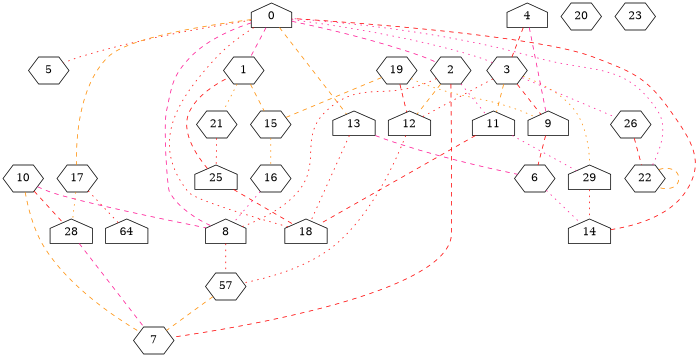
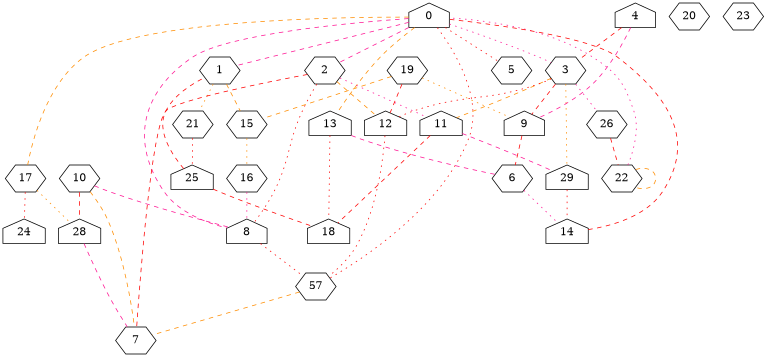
edge "0" -- "18": now "0" -- "57"
edge "11" -- "29": style dotted -> dashed
node "64": label "64" -> "24"
